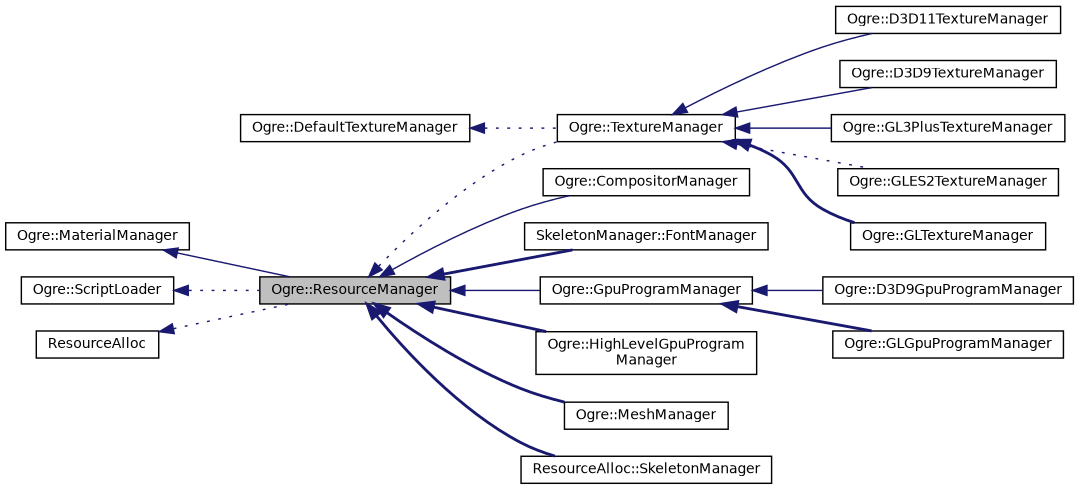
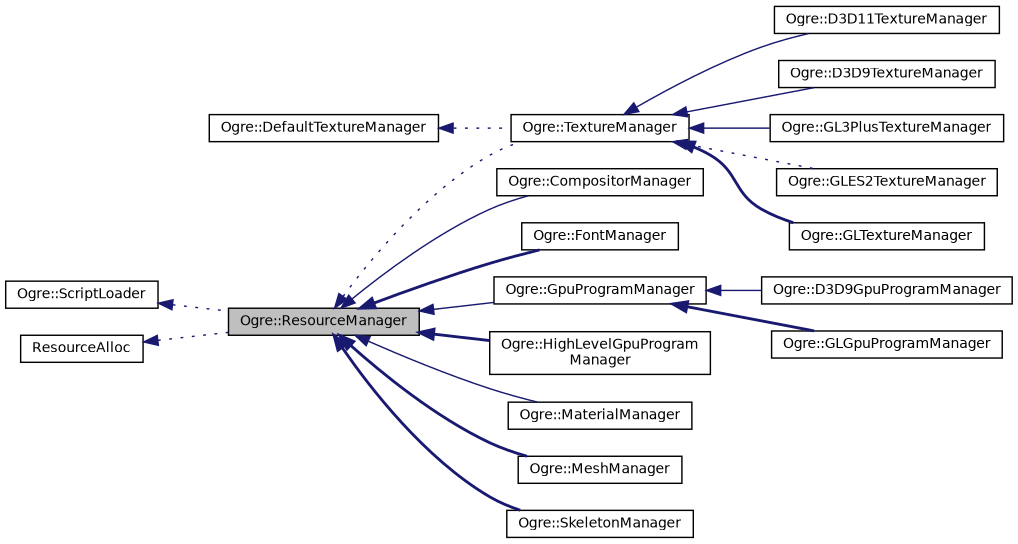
node "SkeletonManager::FontManager": label "SkeletonManager::FontManager" -> "Ogre::FontManager"
edge "Ogre::ResourceManager" -> "Ogre::MaterialManager": reversed
node "ResourceAlloc::SkeletonManager": label "ResourceAlloc::SkeletonManager" -> "Ogre::SkeletonManager"
